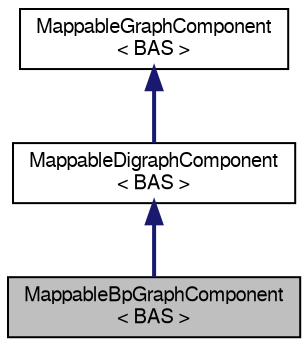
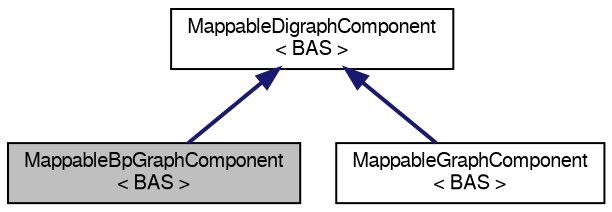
edge "MappableDigraphComponent < BAS >" -> "MappableGraphComponent < BAS >": reversed
